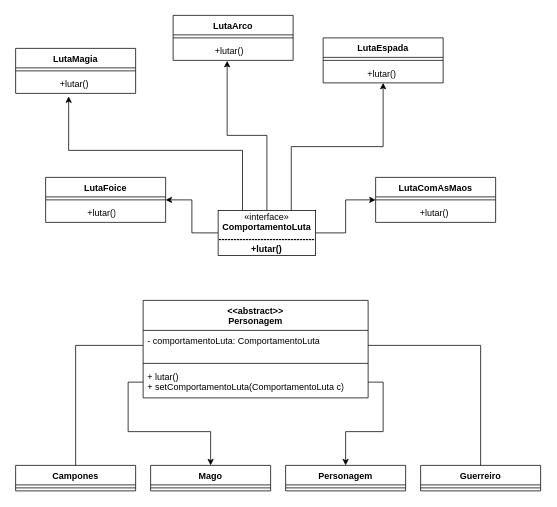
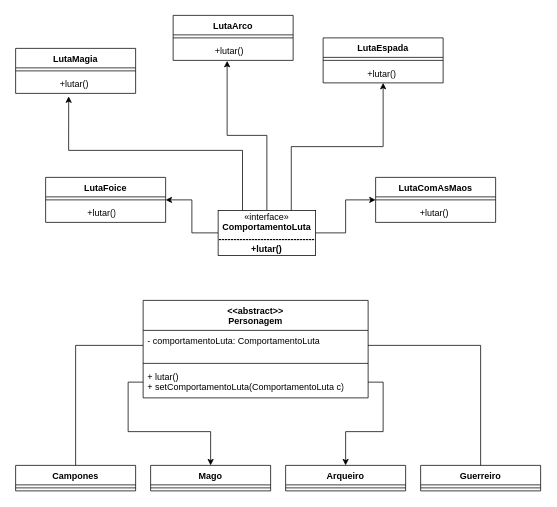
node "Personagem": label "Personagem" -> "Arqueiro"
